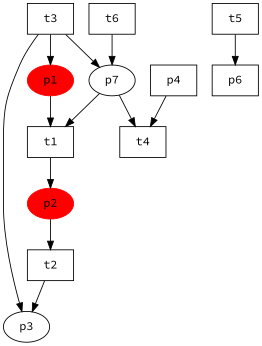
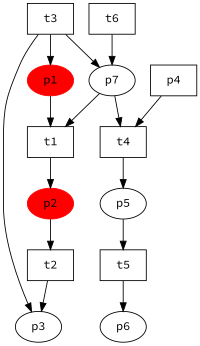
node "p6": shape box -> ellipse
node "p5": added
